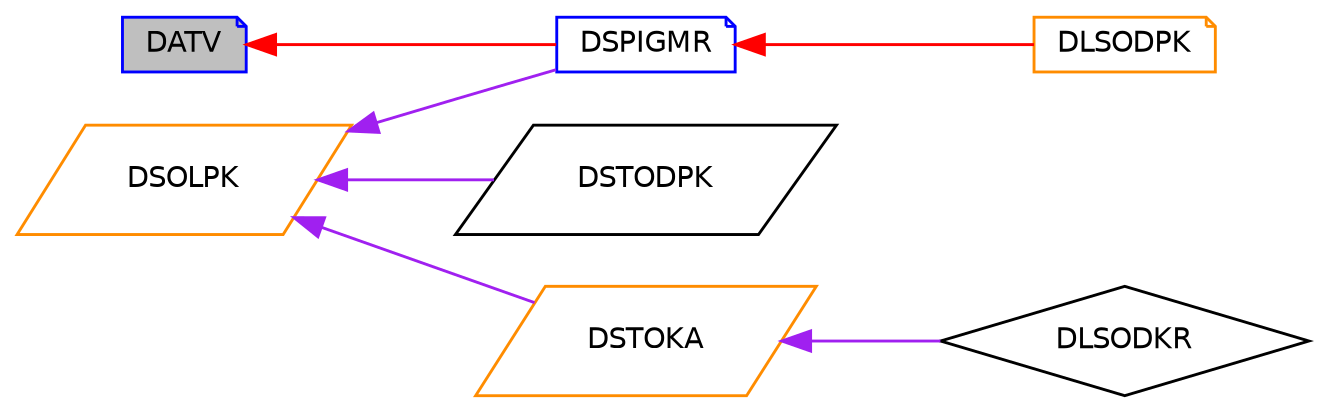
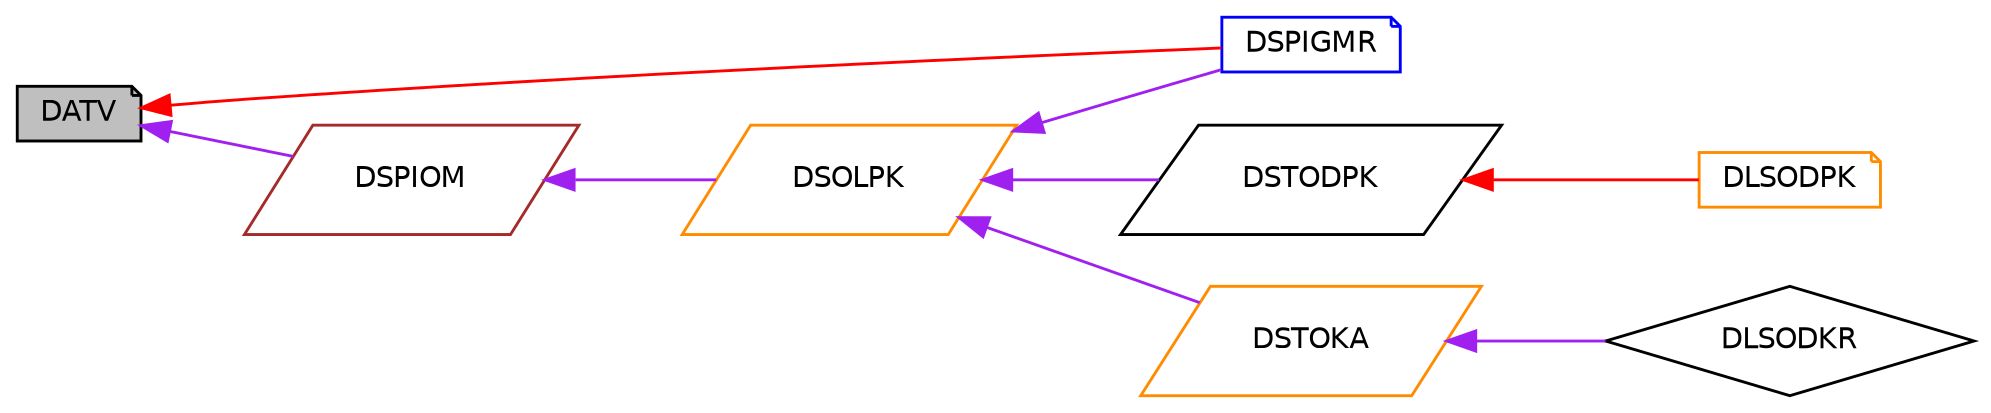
node "DATV": color blue -> black
edge "DLSODPK" -> "DSPIGMR": now "DLSODPK" -> "DSTODPK"
node "DSPIOM": added
